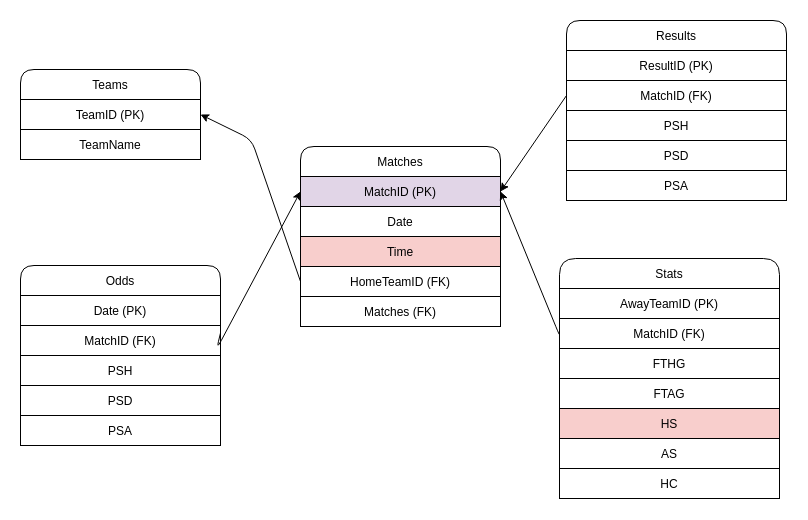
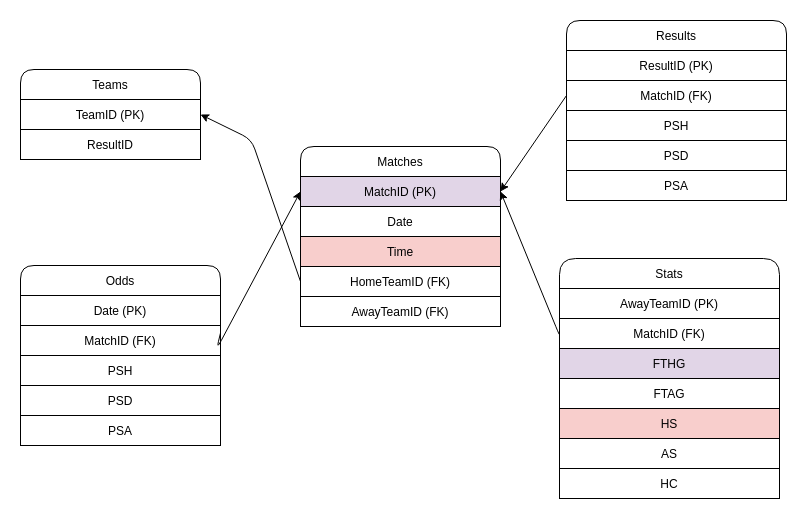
node "TeamName": label "TeamName" -> "ResultID"
node "Matches (FK)": label "Matches (FK)" -> "AwayTeamID (FK)"
node "FTHG": fillcolor #ffffff -> #e1d5e7
